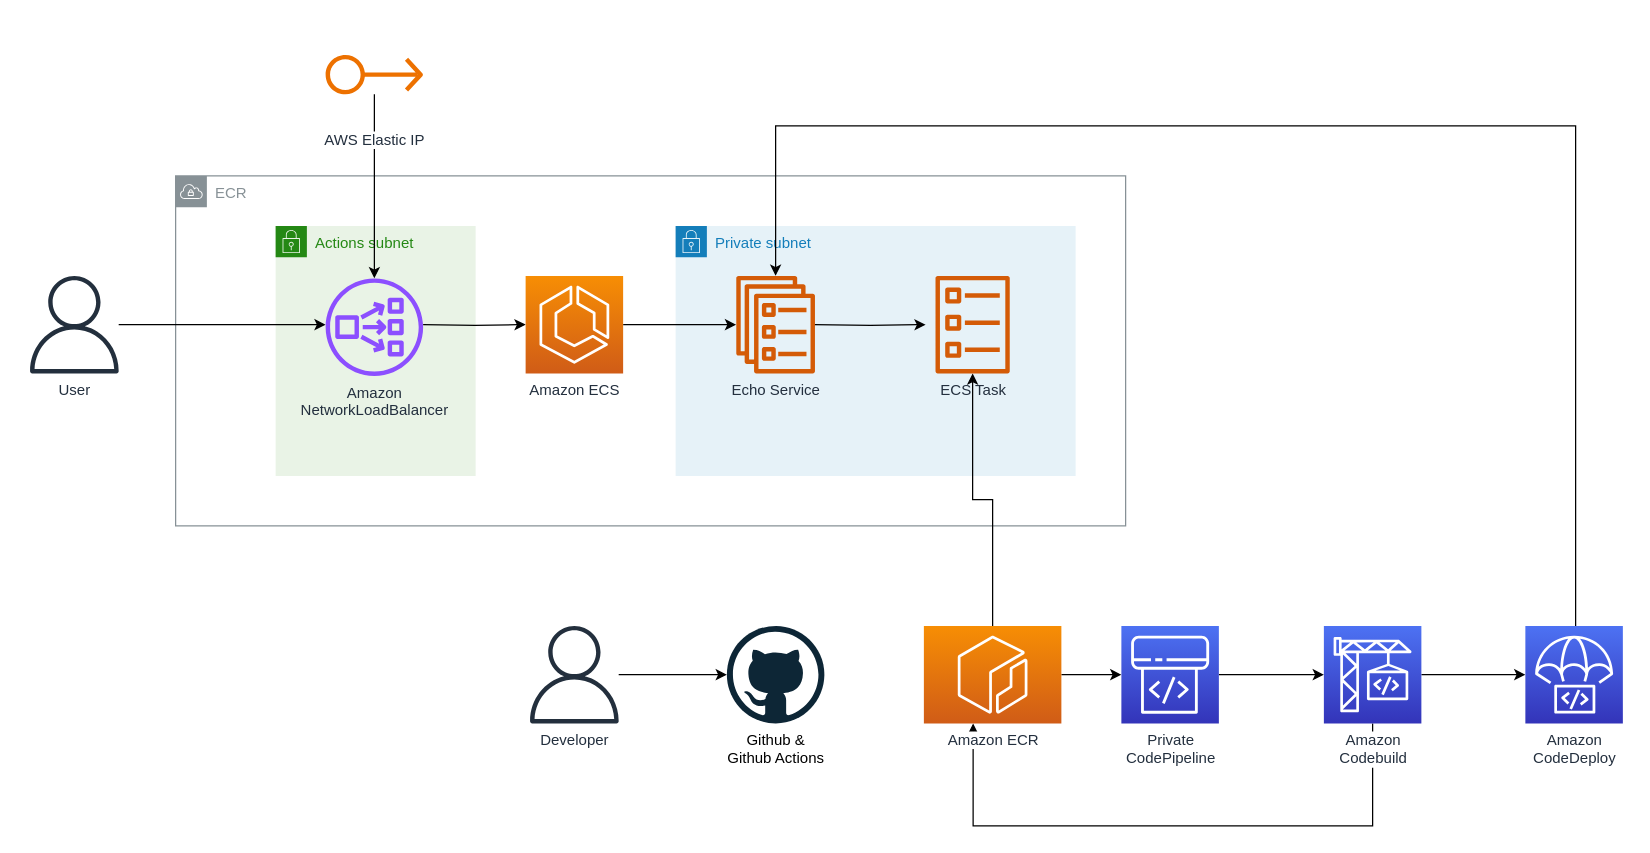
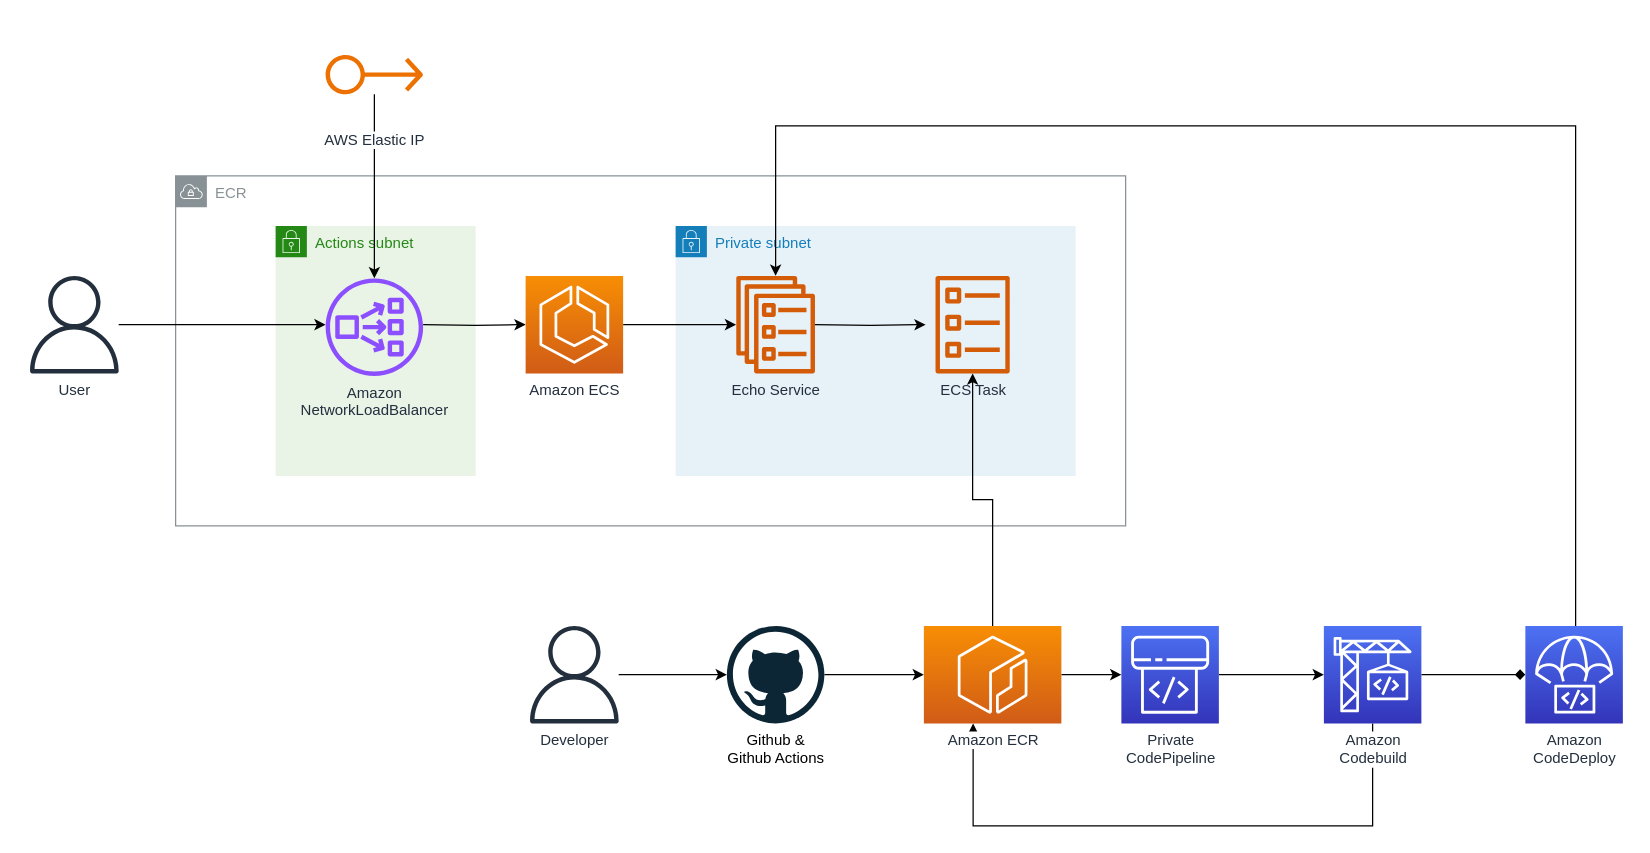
edge "Github & Github Actions" -> "Amazon ECR": added
edge "Amazon Codebuild" -> "Amazon CodeDeploy": arrowhead classic -> diamond
